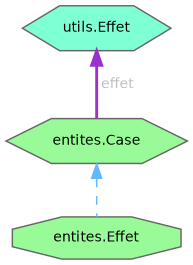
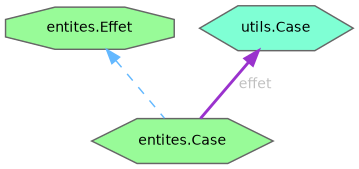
node "utils.Effet": label "utils.Effet" -> "utils.Case"
edge "entites.Effet" -> "entites.Case": reversed
